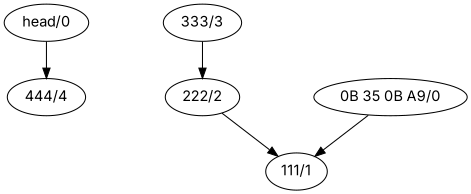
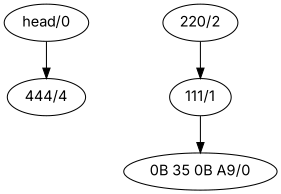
node "333/3": removed
node "222/2": label "222/2" -> "220/2"
edge "0B 35 0B A9/0" -> "111/1": reversed
